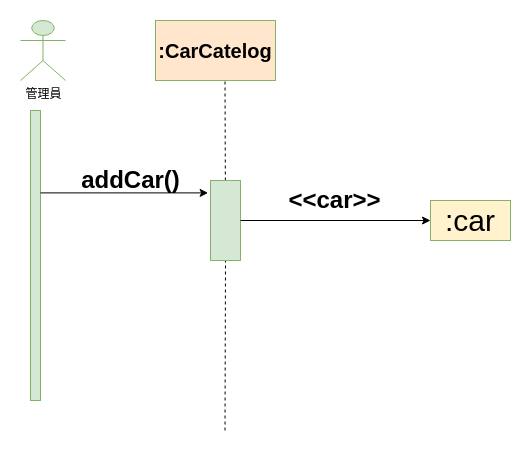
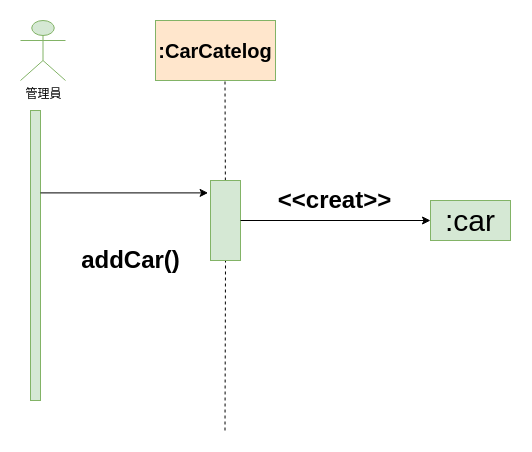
node "addCar()": moved (131, 181) -> (131, 261)
node "<<car>>": label "<<car>>" -> "<<creat>>"
node ":car": fillcolor #fff2cc -> #d5e8d4
